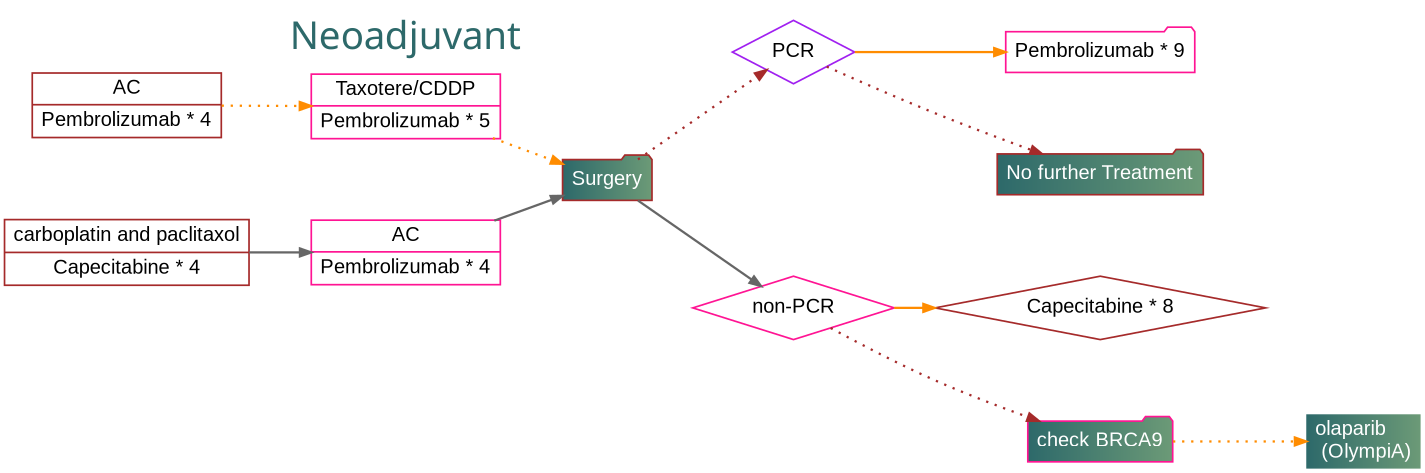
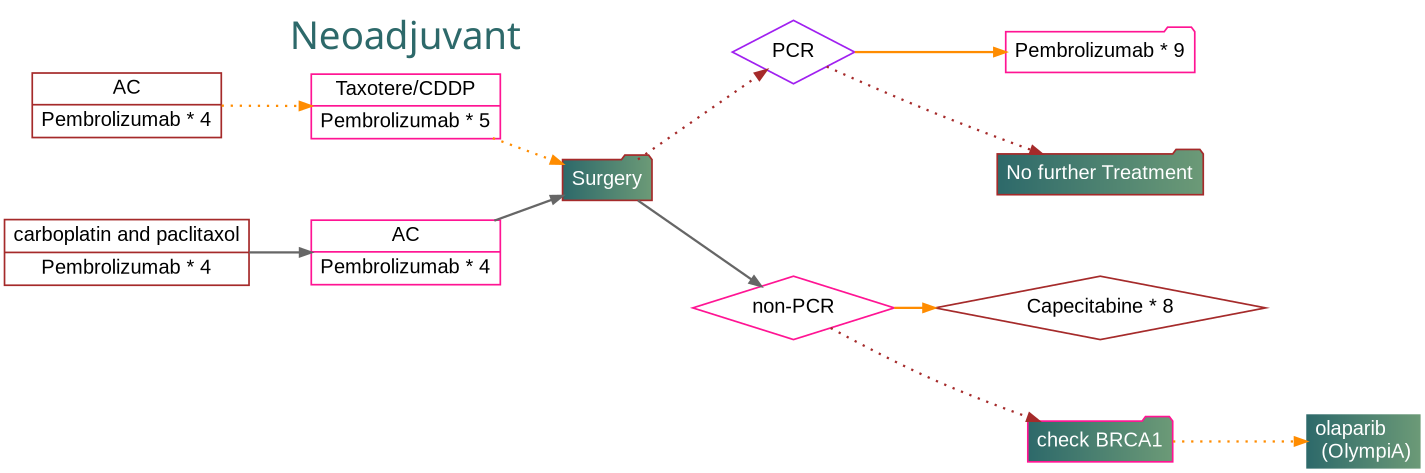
node "carboplatin and paclitaxol": text "Capecitabine * 4" -> "Pembrolizumab * 4"
node "check BRCA9": label "check BRCA9" -> "check BRCA1"
